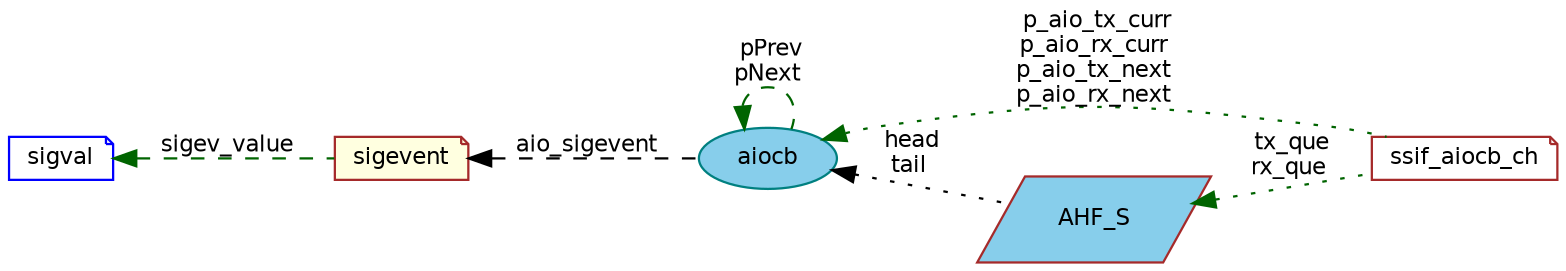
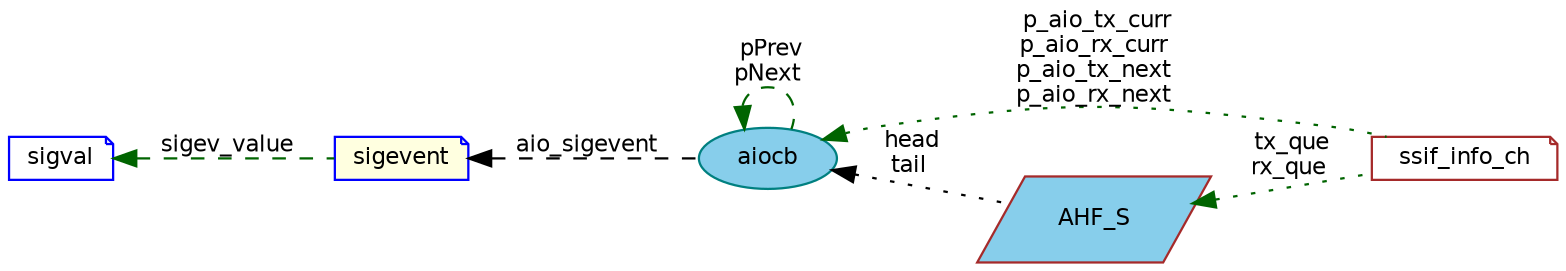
node "sigevent": color brown -> blue
node "ssif_aiocb_ch": label "ssif_aiocb_ch" -> "ssif_info_ch"
